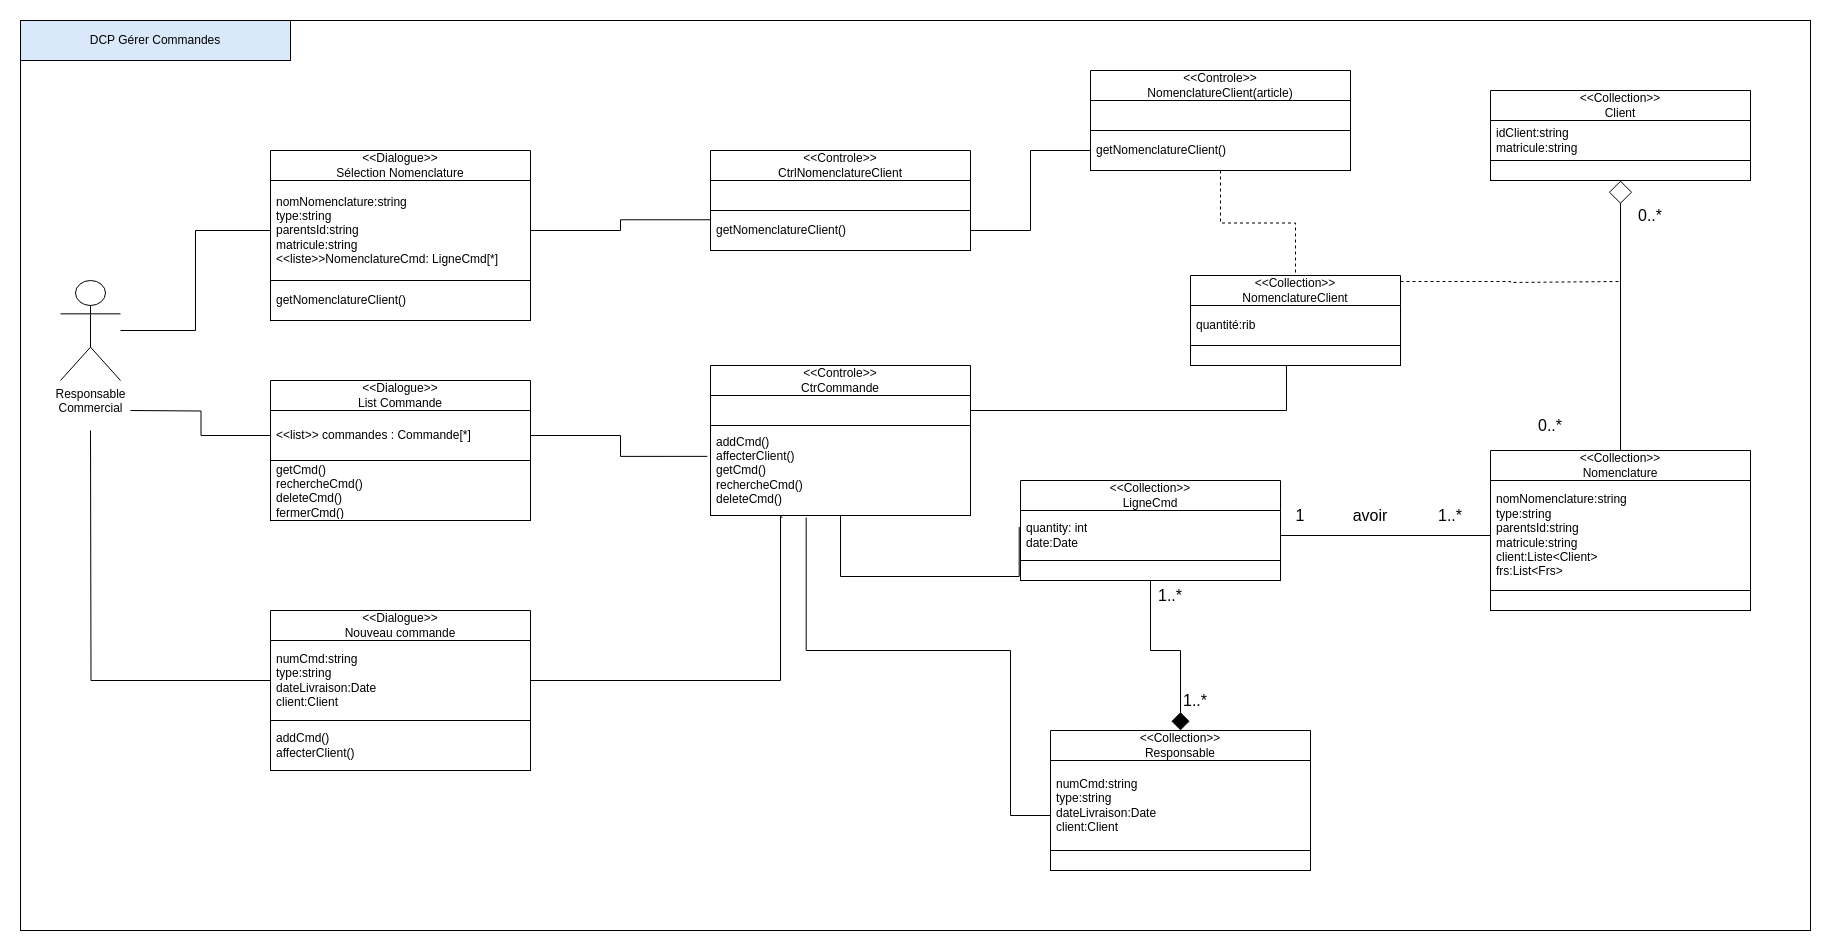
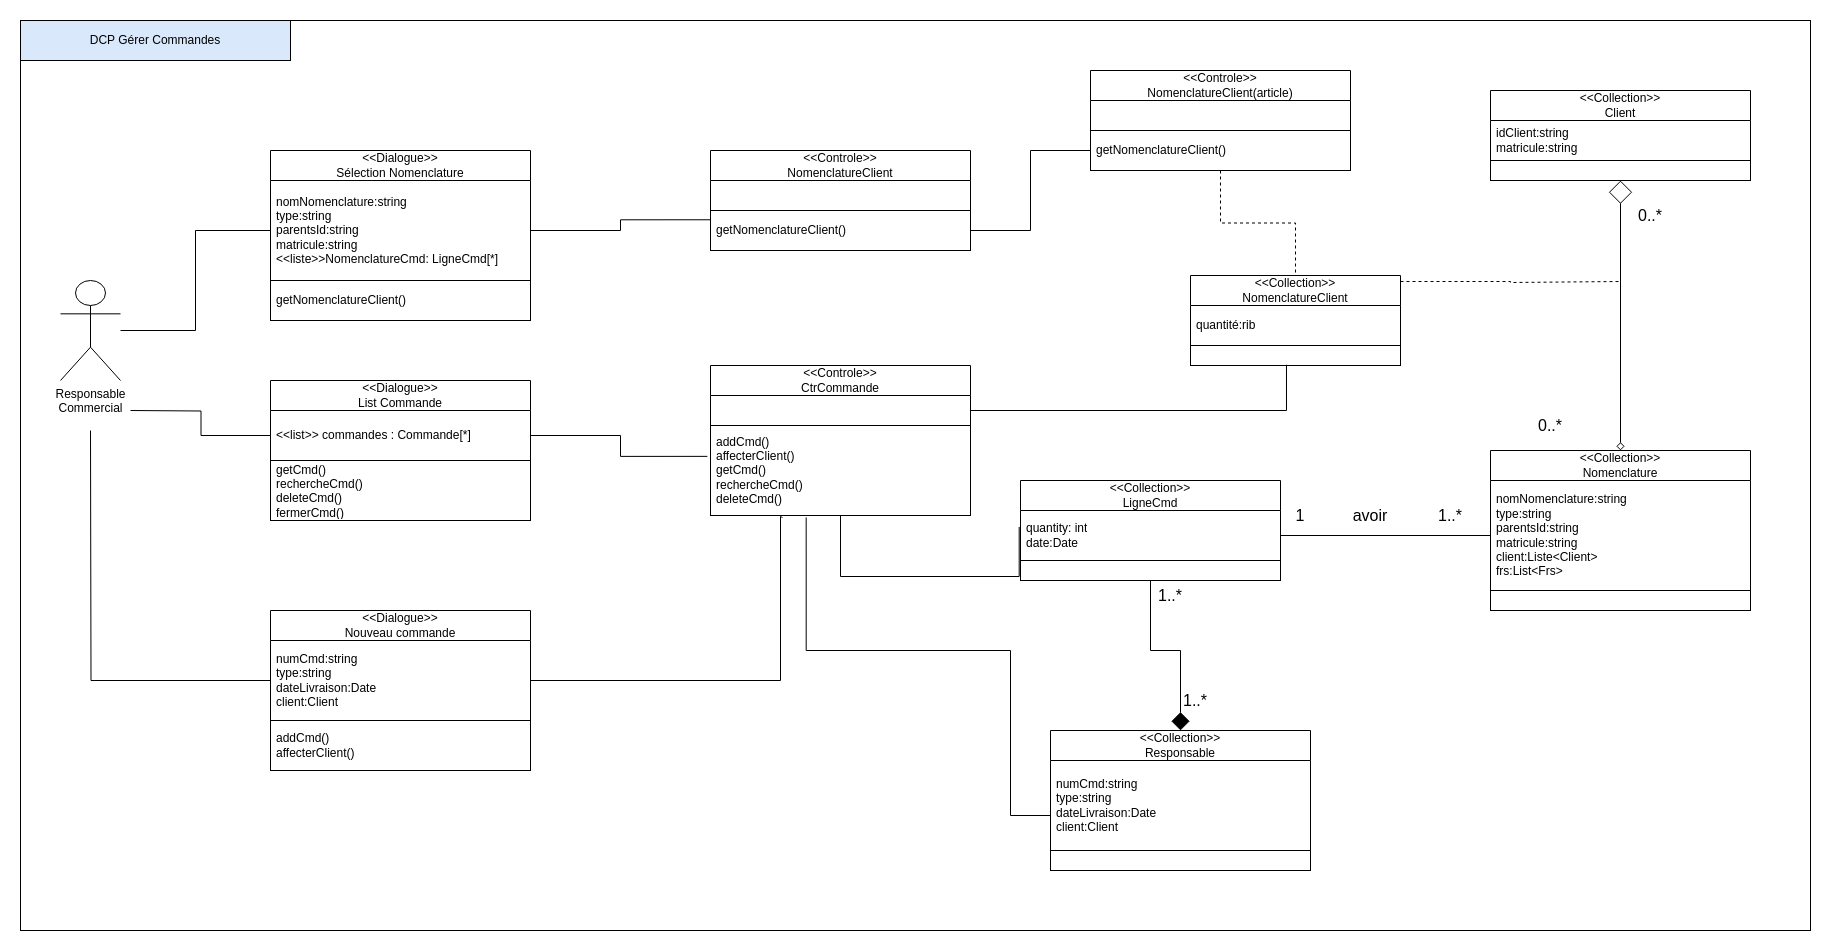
node "<<Controle>> CtrlNomenclatureClient": label "<<Controle>> CtrlNomenclatureClient" -> "<<Controle>> NomenclatureClient"
edge "<<Collection>> Nomenclature" -> "<<Collection>> Client": arrowhead none -> diamond
